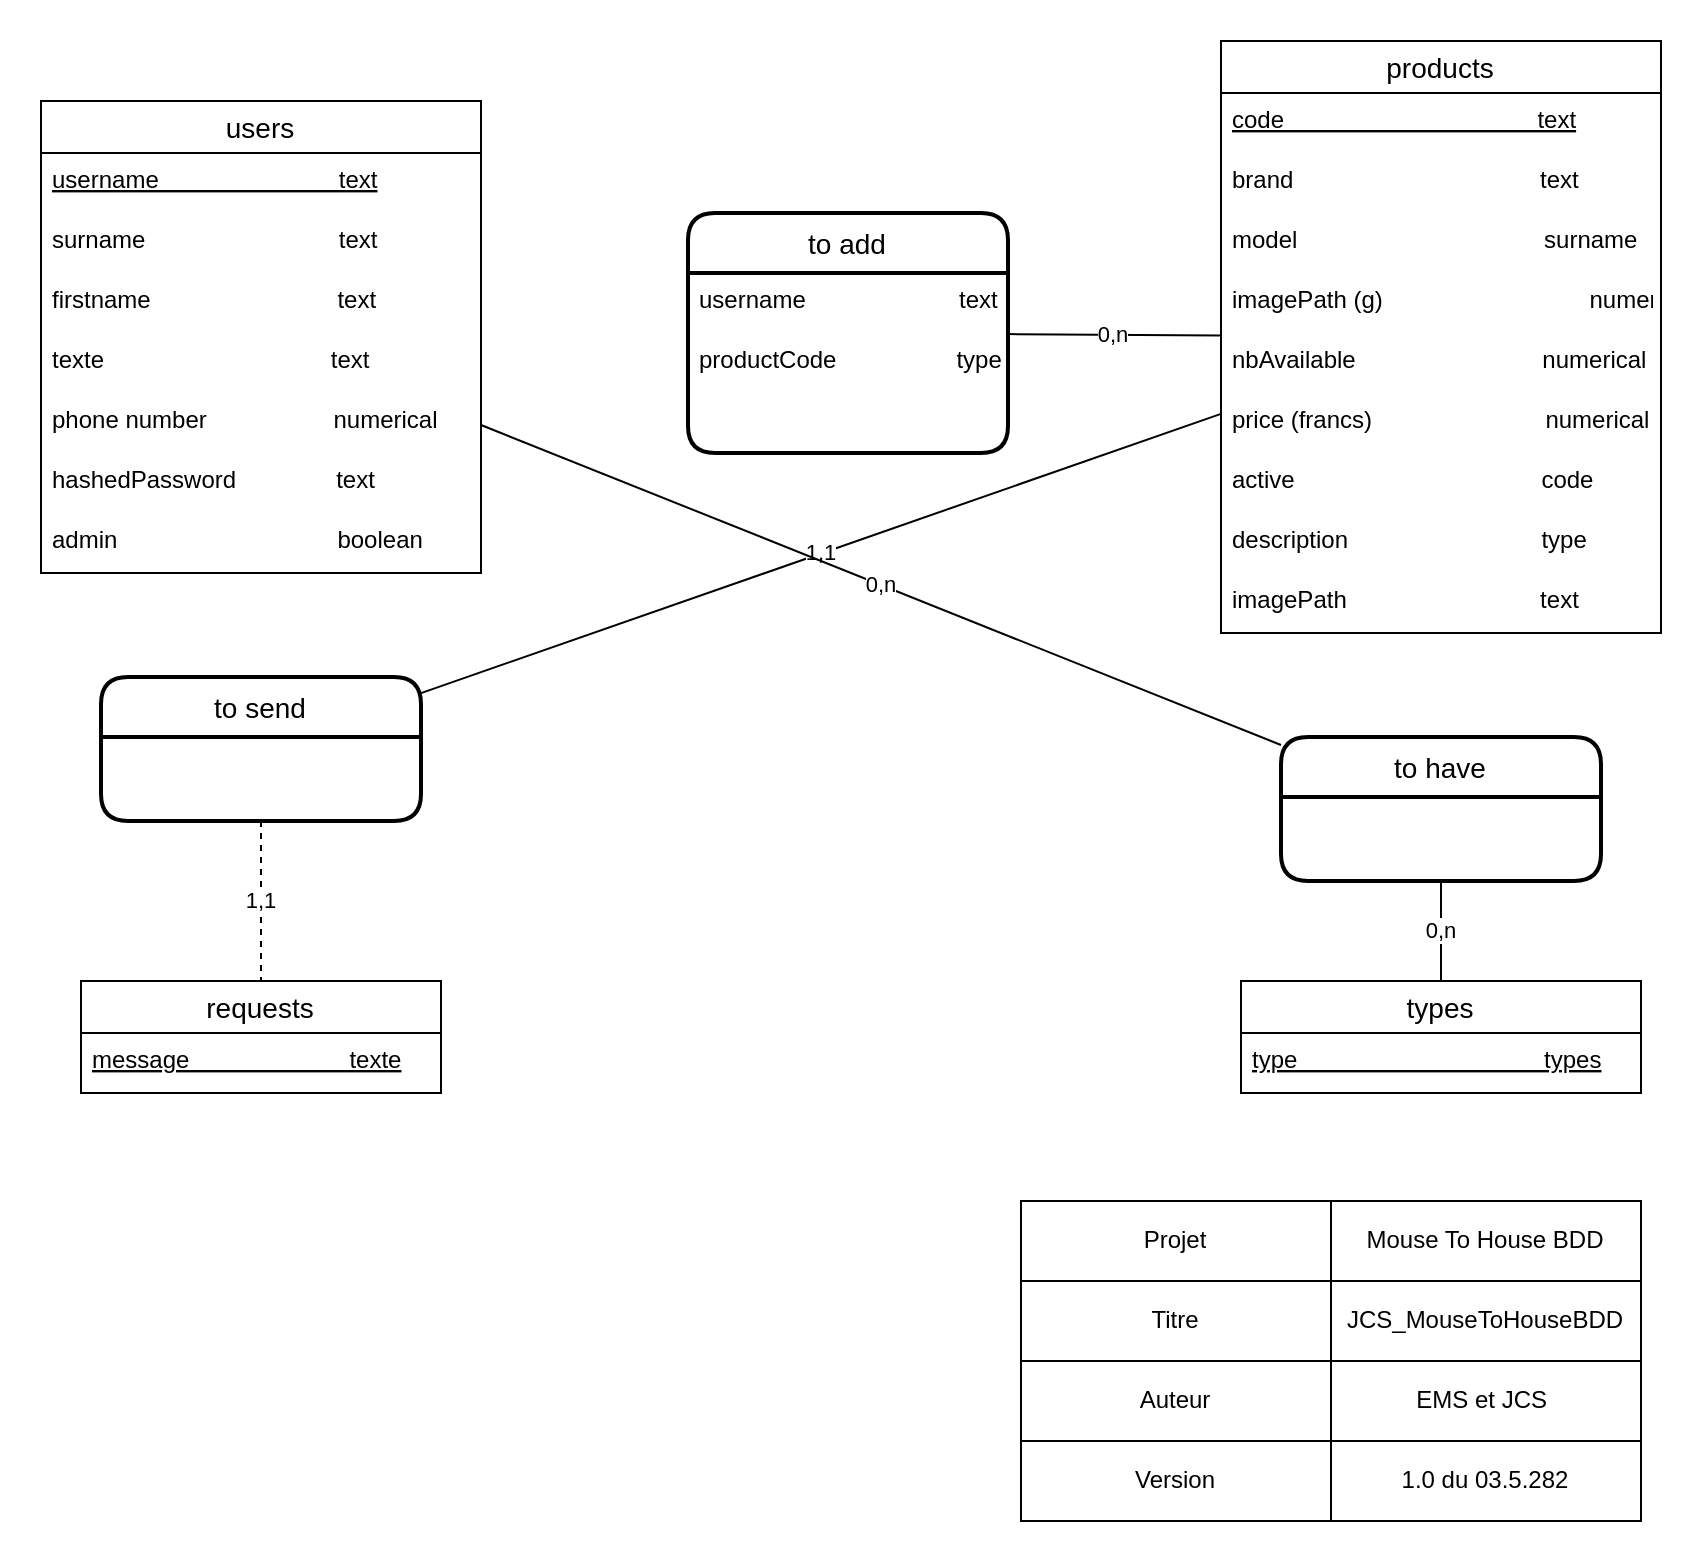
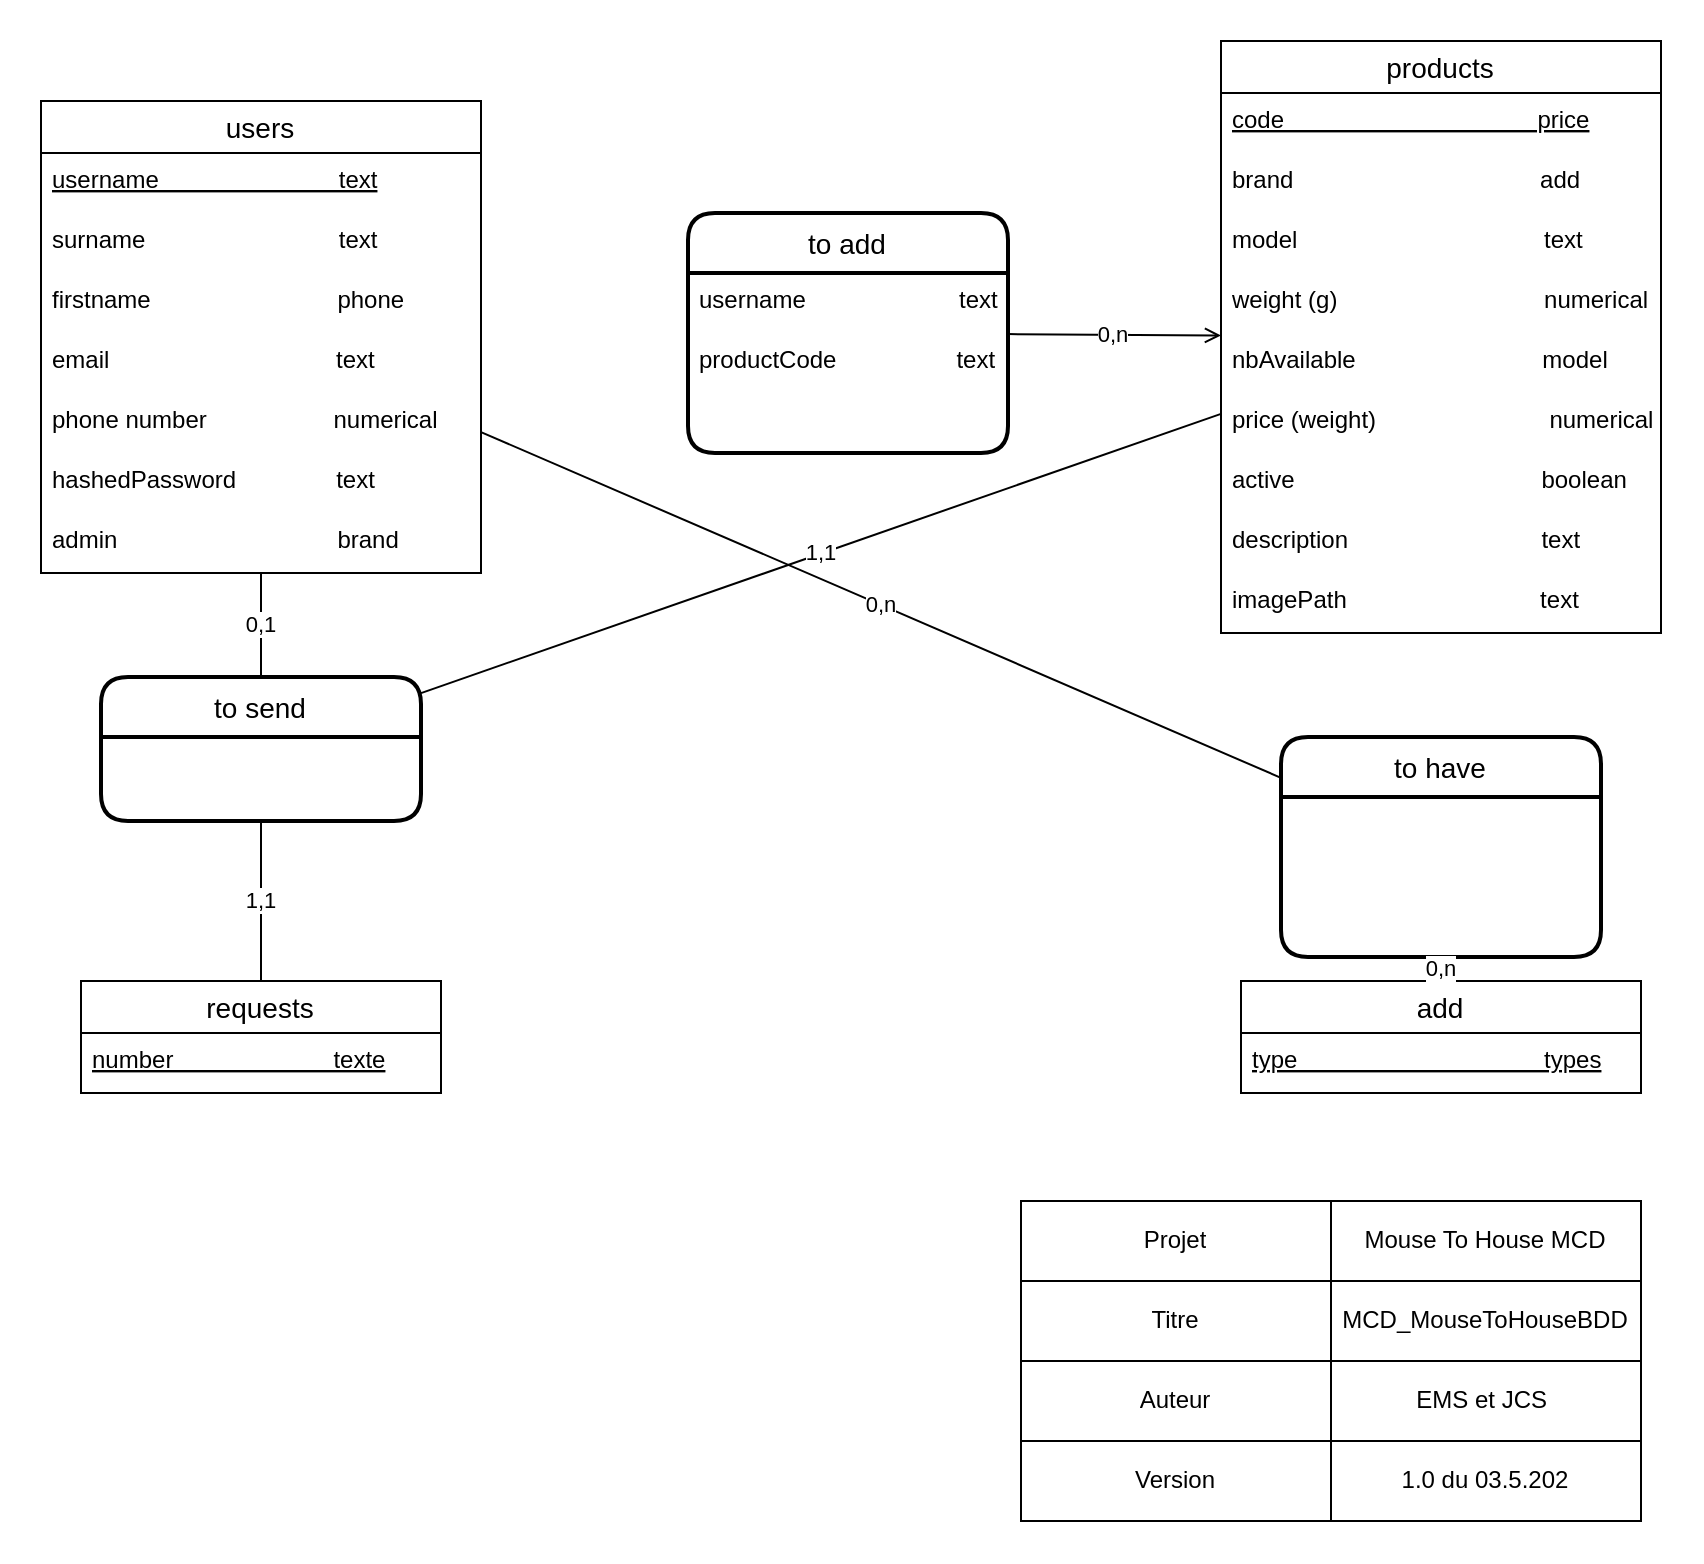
node "code text": label "code text" -> "code price"
node "brand text": label "brand text" -> "brand add"
node "model surname": label "model surname" -> "model text"
node "firstname text": label "firstname text" -> "firstname phone"
node "imagePath (g) numerical": label "imagePath (g) numerical" -> "weight (g) numerical"
edge "to add" -- "products": arrowhead none -> open
node "texte text": label "texte text" -> "email text"
node "productCode type": label "productCode type" -> "productCode text"
node "nbAvailable numerical": label "nbAvailable numerical" -> "nbAvailable model"
node "price (francs) numerical": label "price (francs) numerical" -> "price (weight) numerical"
node "active code": label "active code" -> "active boolean"
node "admin boolean": label "admin boolean" -> "admin brand"
node "description type": label "description type" -> "description text"
edge "users" -- "to send": added, label "0,1"
node "to have": size 320x144 -> 320x220
edge "to send" -- "requests": style dashed -> solid
node "types": label "types" -> "add"
node "message texte": label "message texte" -> "number texte"
node "Mouse To House BDD": label "Mouse To House BDD" -> "Mouse To House MCD"
node "JCS_MouseToHouseBDD": label "JCS_MouseToHouseBDD" -> "MCD_MouseToHouseBDD"
node "1.0 du 03.5.282": label "1.0 du 03.5.282" -> "1.0 du 03.5.202"
